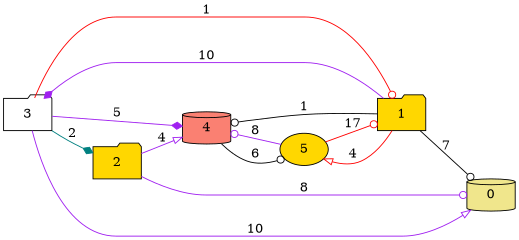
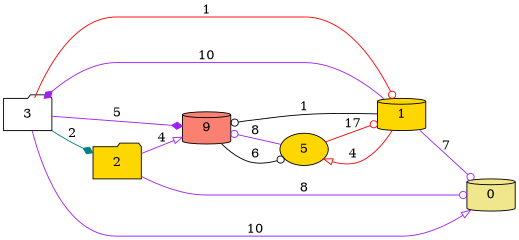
node "1": shape folder -> cylinder
node "4": label "4" -> "9"
edge "1" -> "0": color black -> purple
